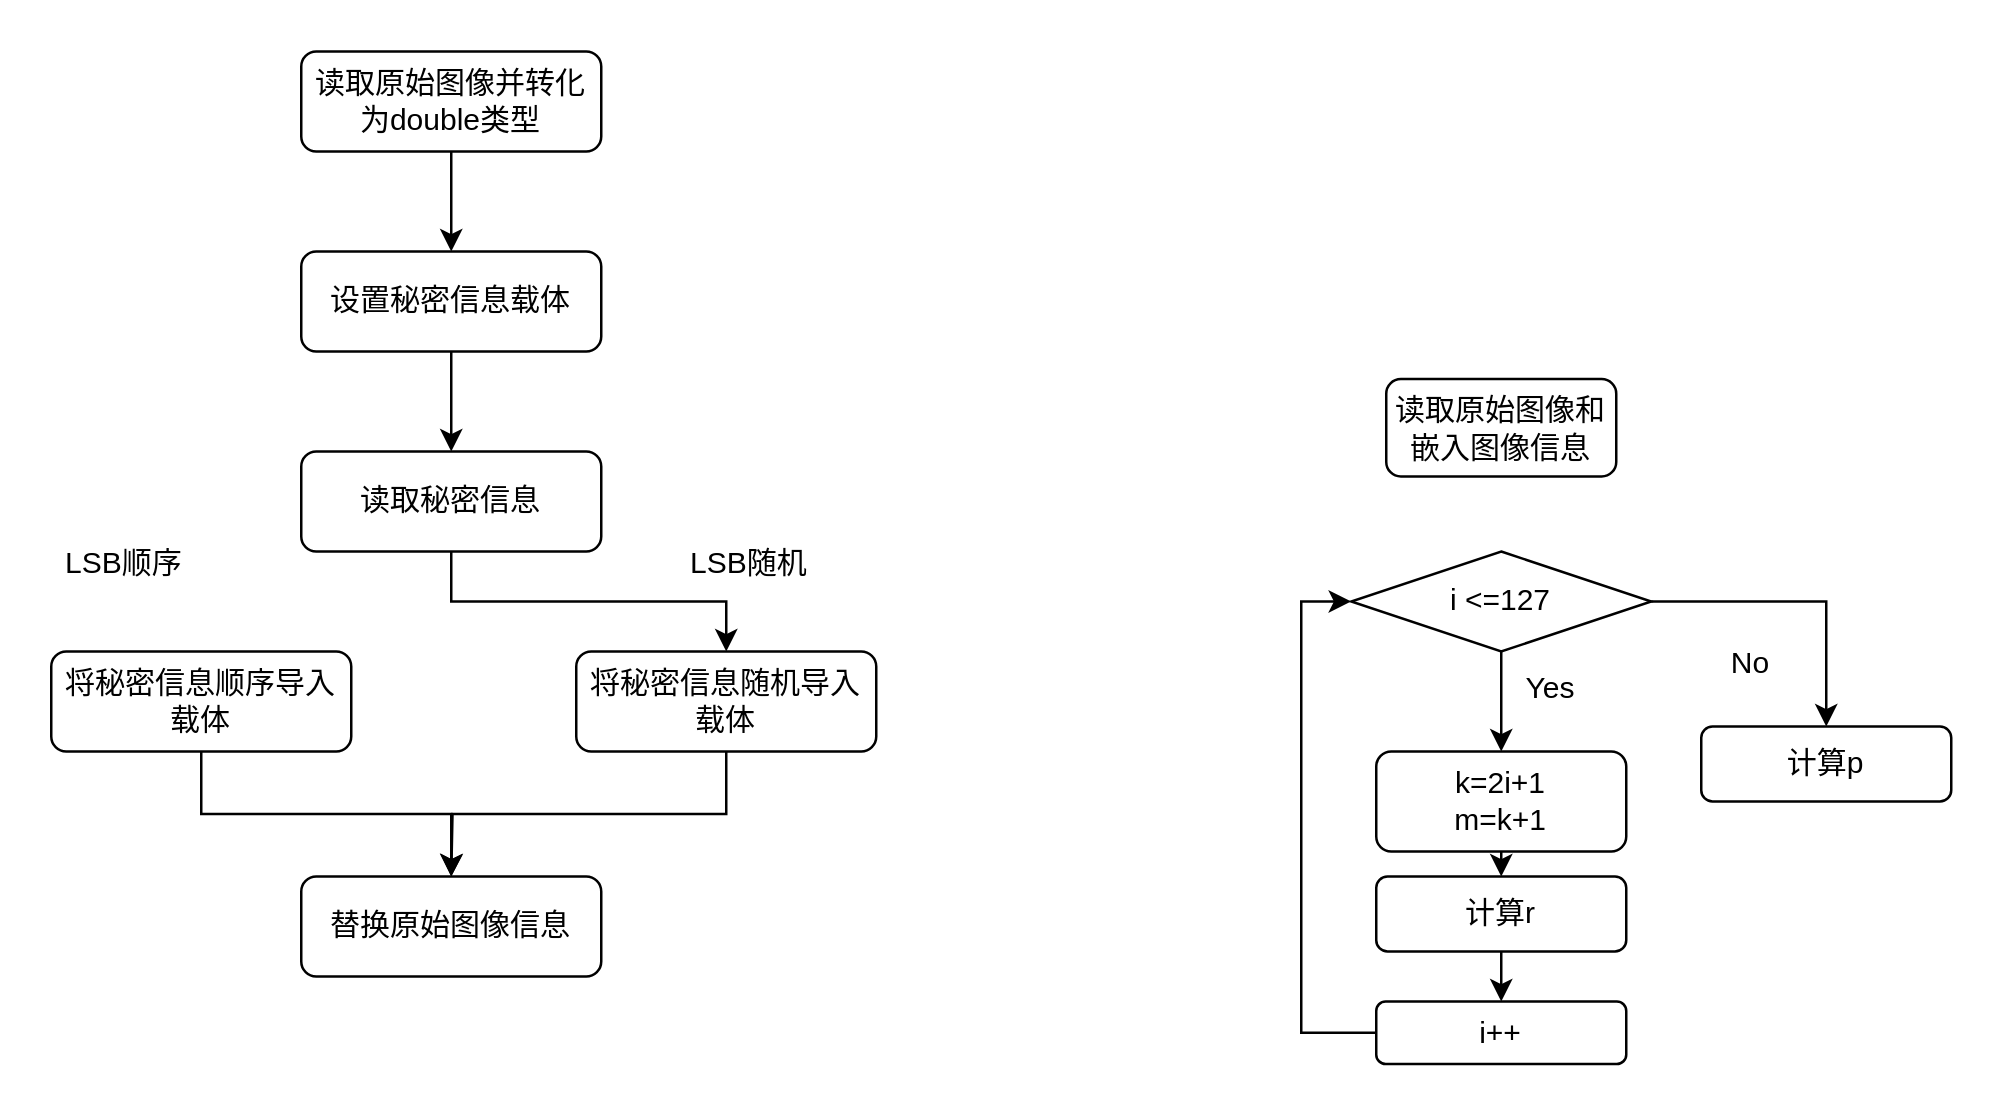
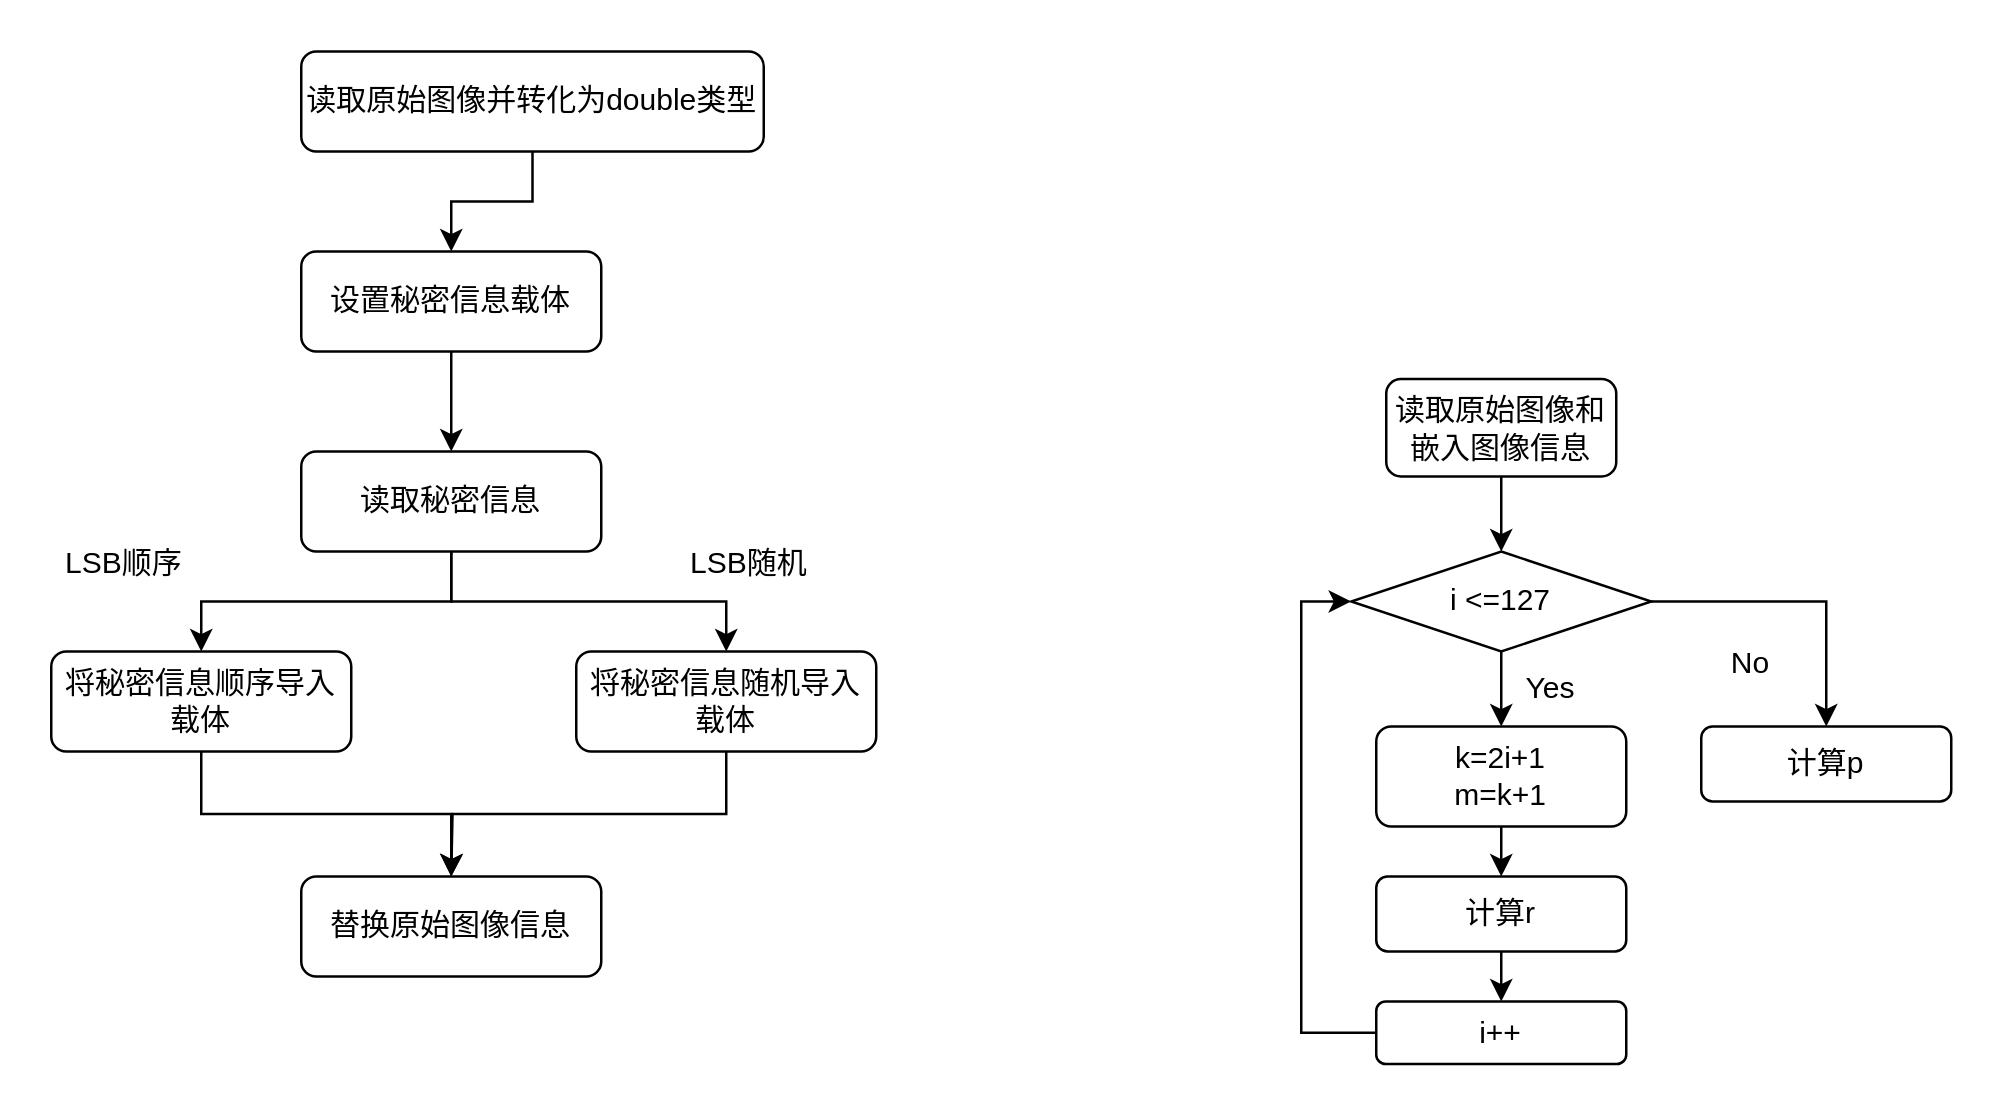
node "读取原始图像并转化为double类型": size 300x100 -> 463x100
edge "读取原始图像和嵌入图像信息" -> "i <=127": added
edge "读取秘密信息" -> "将秘密信息顺序导入载体": added
node "k=2i+1 m=k+1": moved (1501, 801) -> (1501, 776)
